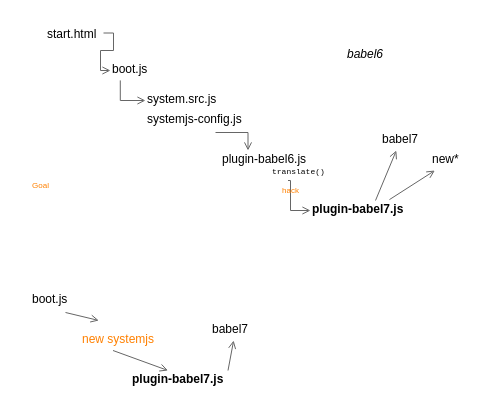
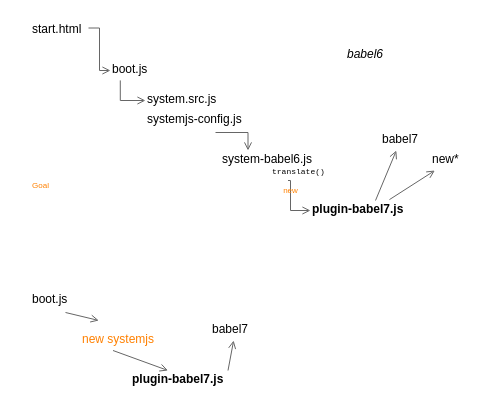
node "start.html": moved (75, 33) -> (60, 28)
node "plugin-babel6.js": label "plugin-babel6.js" -> "system-babel6.js"
node "hack": label "hack" -> "new"
